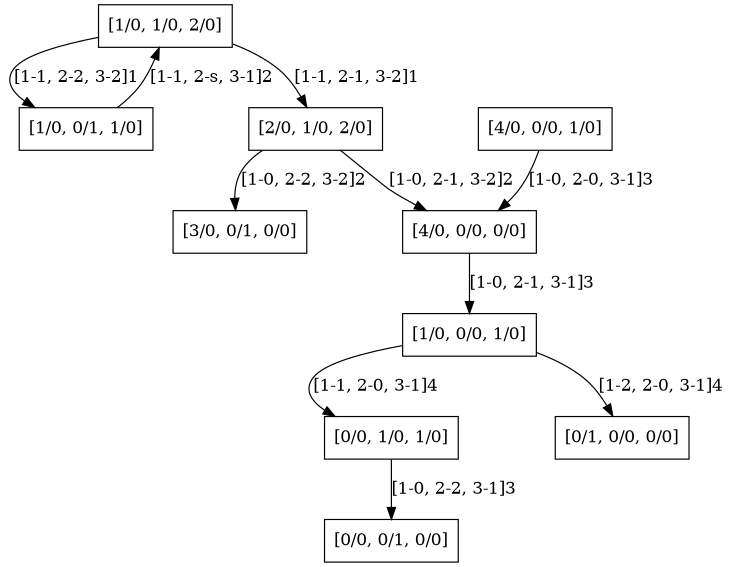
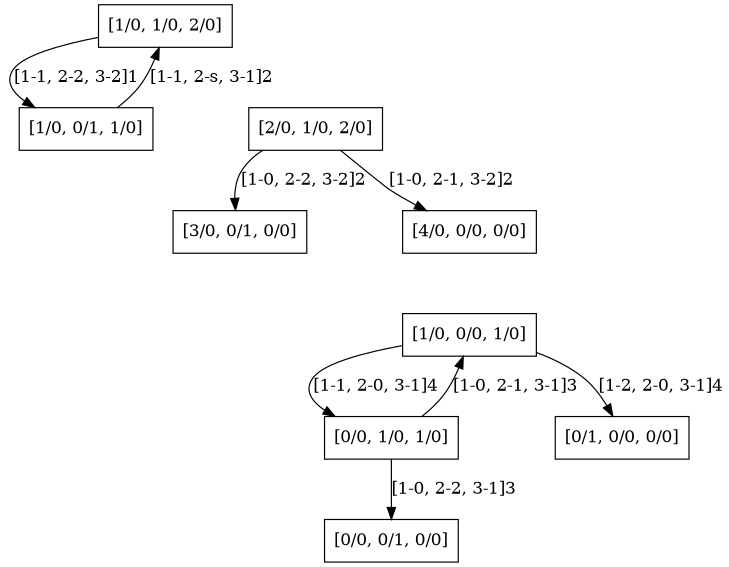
edge "[1/0, 1/0, 2/0]" -> "[2/0, 1/0, 2/0]": removed, label "[1-1, 2-1, 3-2]1"
node "[4/0, 0/0, 1/0]": removed
edge "[4/0, 0/0, 0/0]" -> "[1/0, 0/0, 1/0]": now "[0/0, 1/0, 1/0]" -> "[1/0, 0/0, 1/0]"
